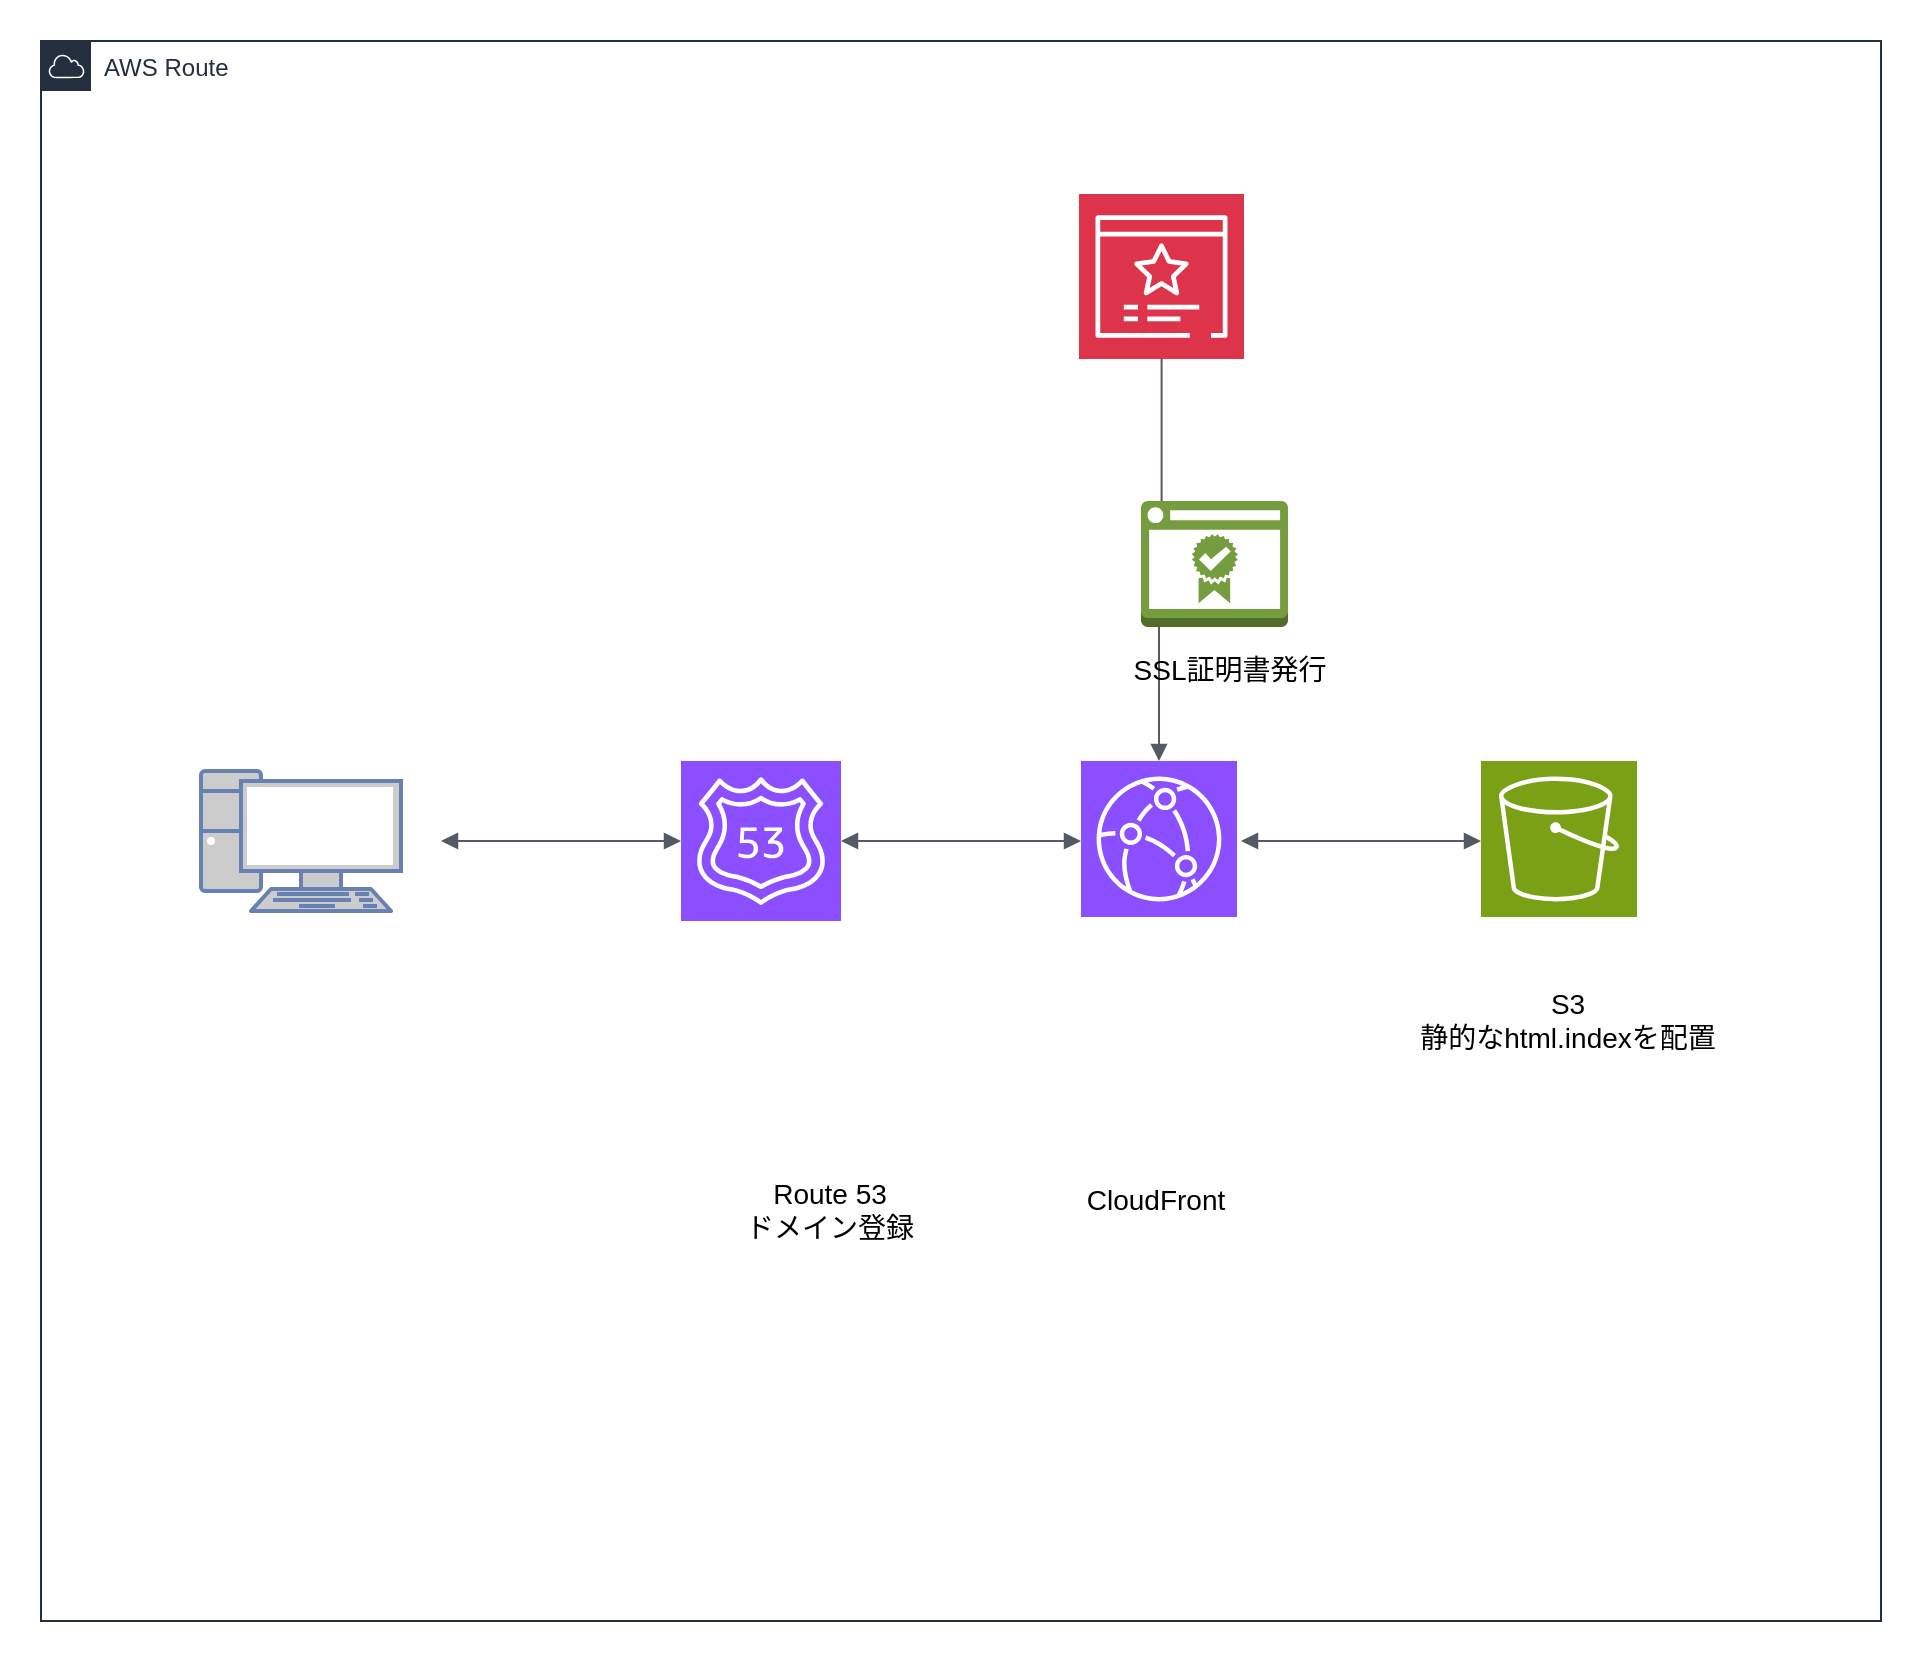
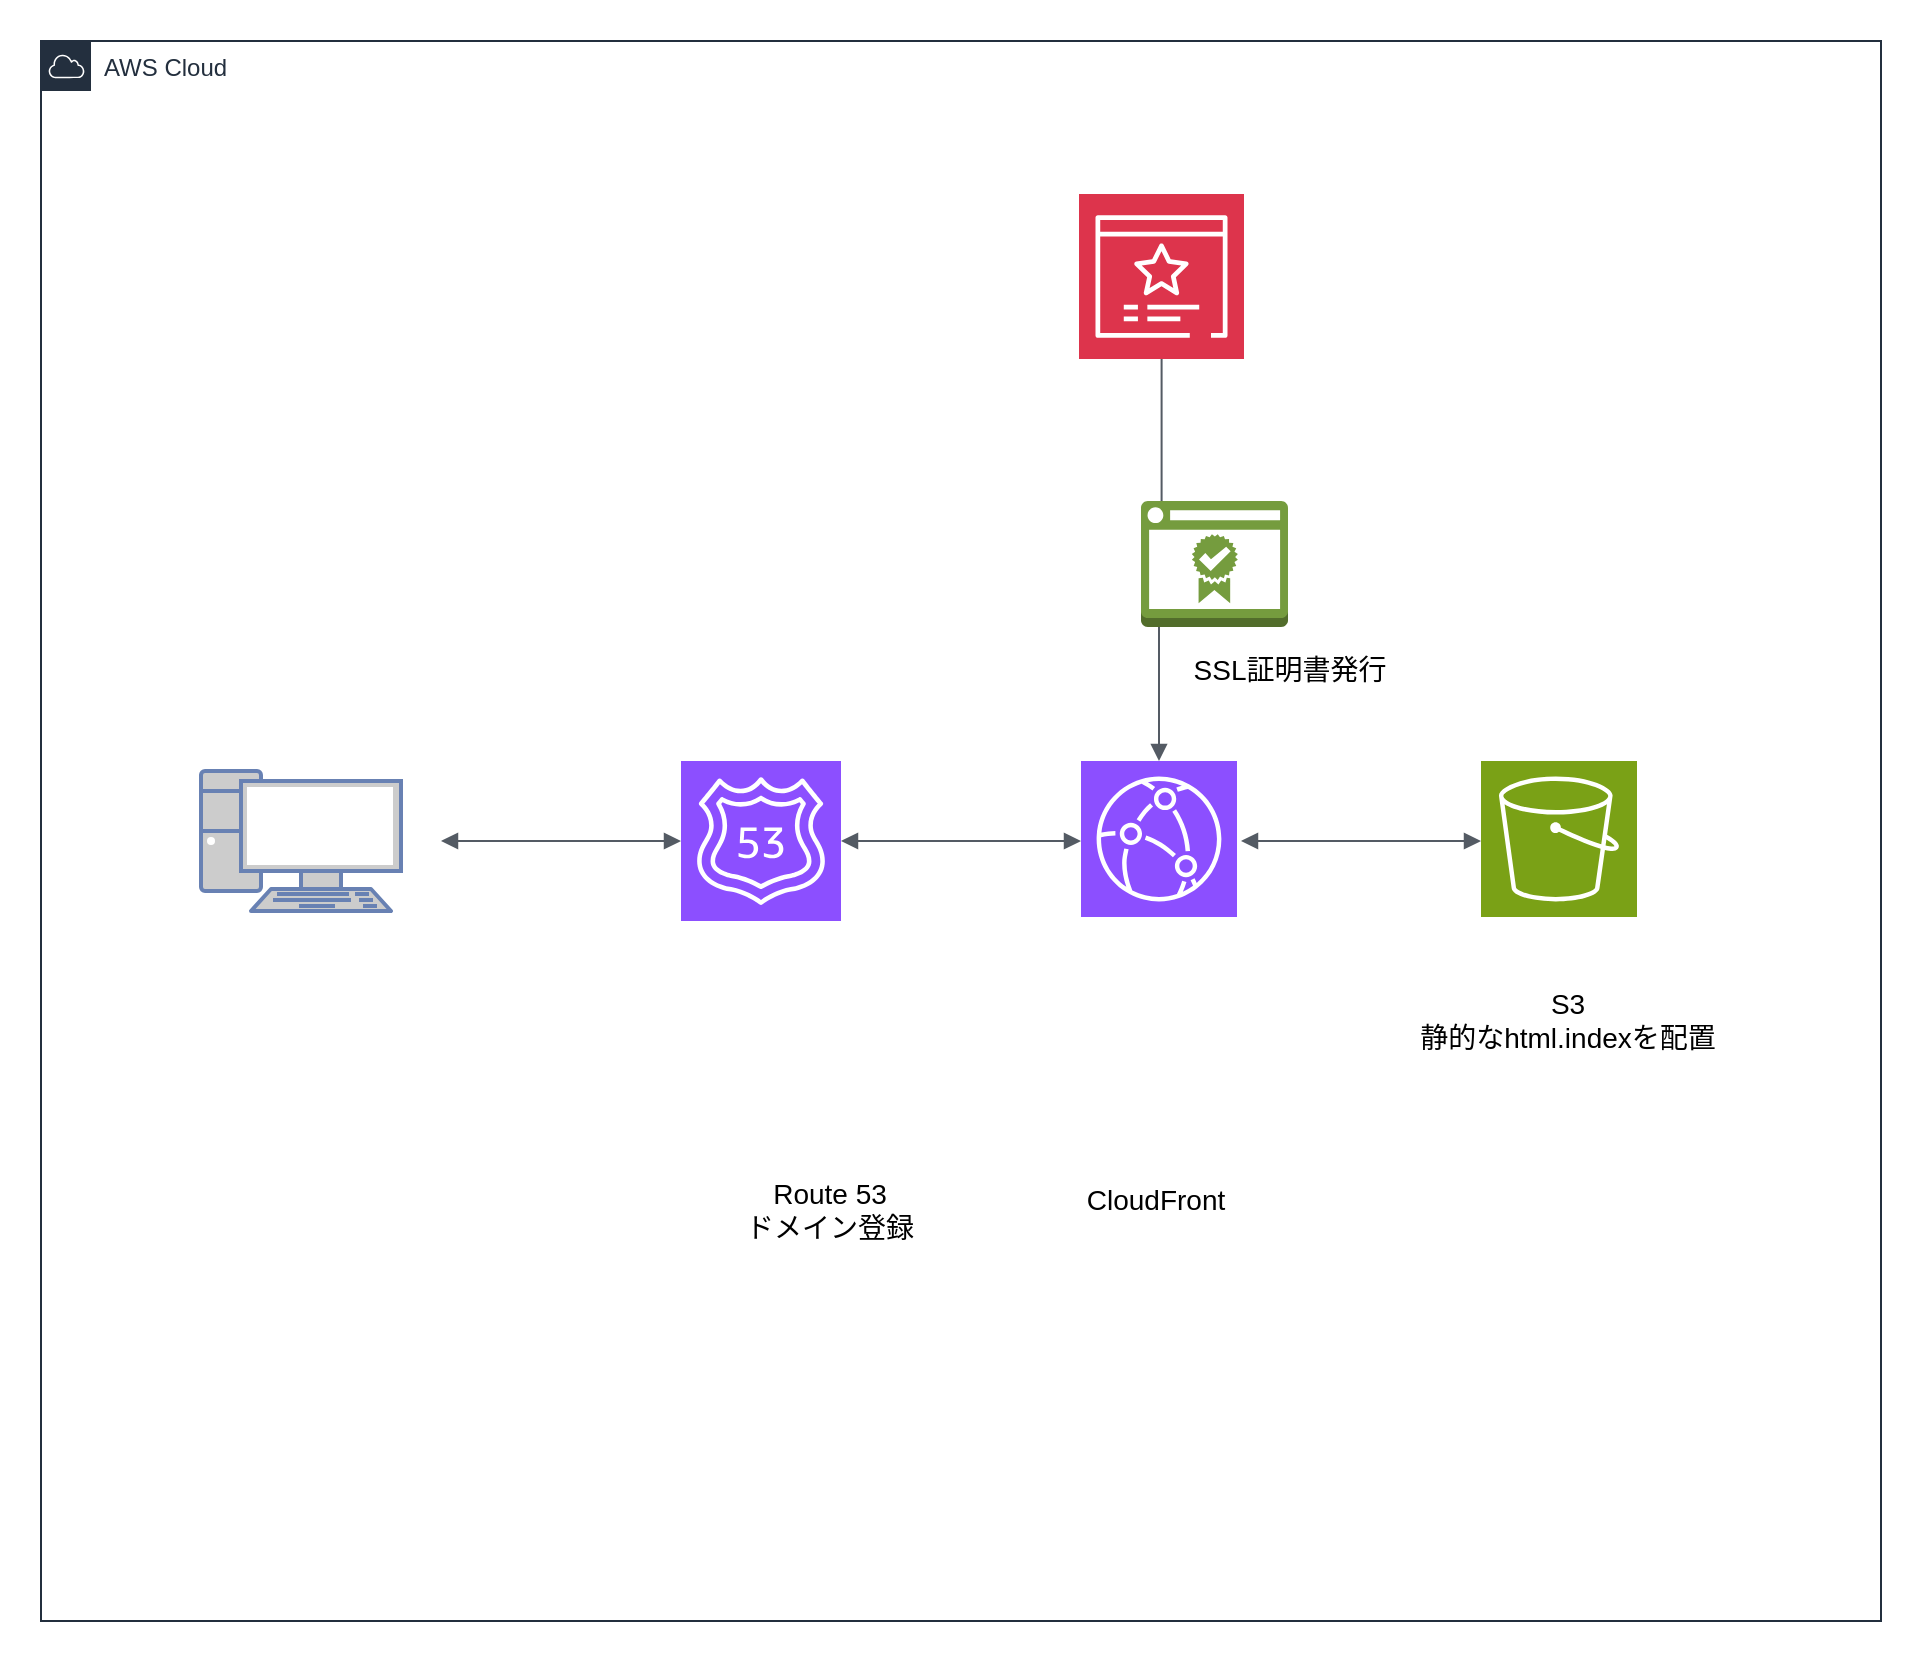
node "AWS Route": label "AWS Route" -> "AWS Cloud"
node "SSL証明書発行": moved (1231, 671) -> (1291, 671)
